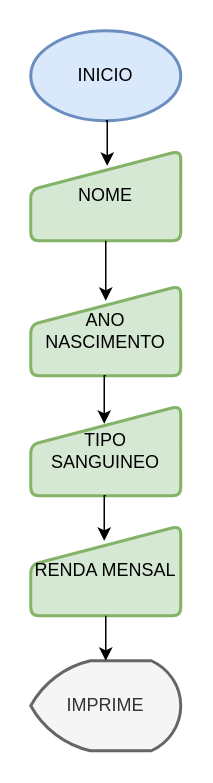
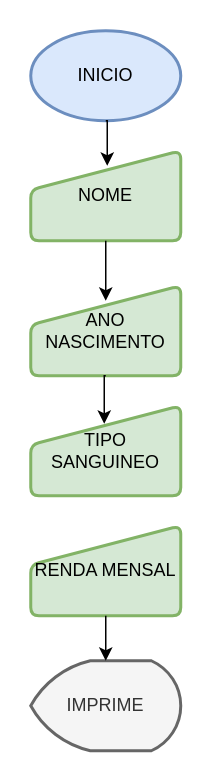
edge "TIPO SANGUINEO" -> "RENDA MENSAL": removed
